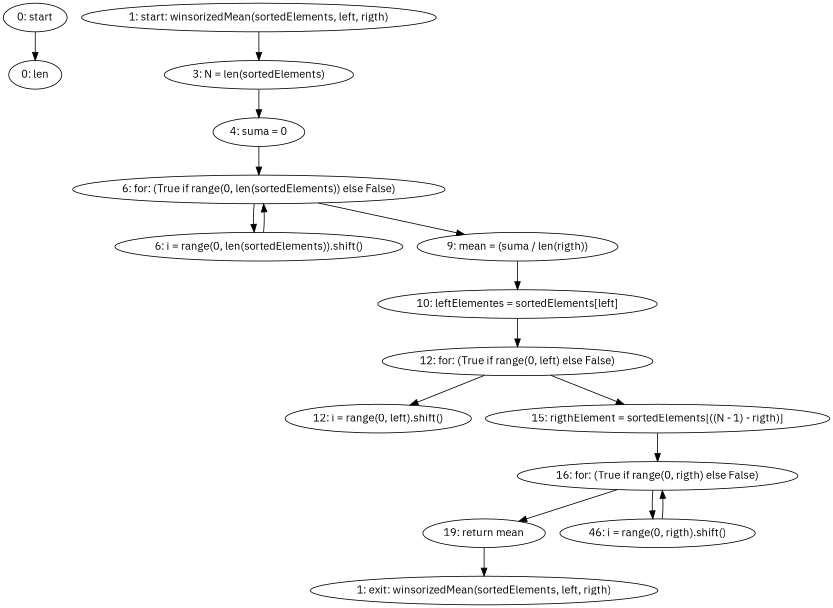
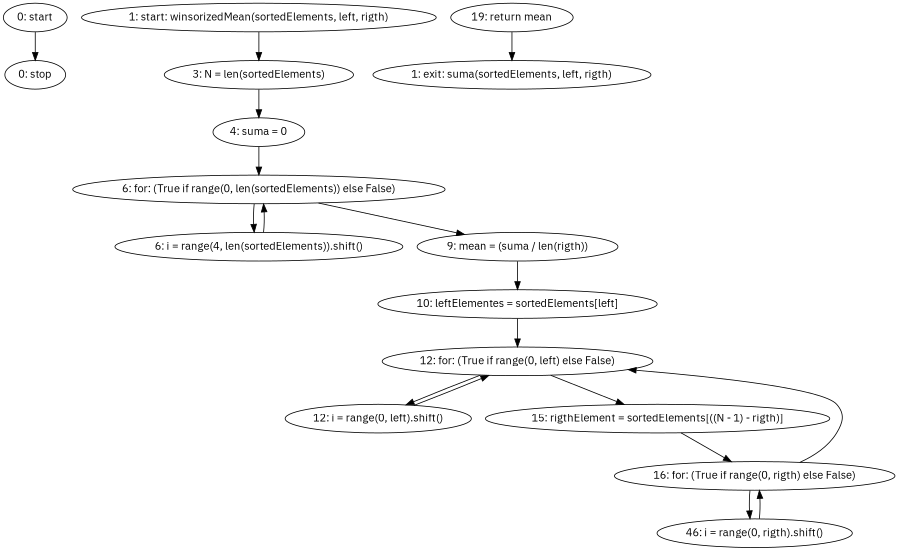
node "0: len": label "0: len" -> "0: stop"
node "6: i = range(0, len(sortedElements)).shift()": label "6: i = range(0, len(sortedElements)).shift()" -> "6: i = range(4, len(sortedElements)).shift()"
edge "12: i = range(0, left).shift()" -> "12: for: (True if range(0, left) else False)": added
edge "16: for: (True if range(0, rigth) else False)" -> "19: return mean": now "16: for: (True if range(0, rigth) else False)" -> "12: for: (True if range(0, left) else False)"
node "1: exit: winsorizedMean(sortedElements, left, rigth)": label "1: exit: winsorizedMean(sortedElements, left, rigth)" -> "1: exit: suma(sortedElements, left, rigth)"
